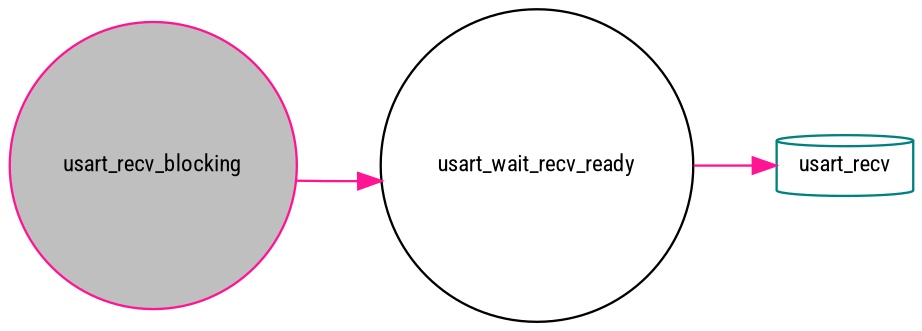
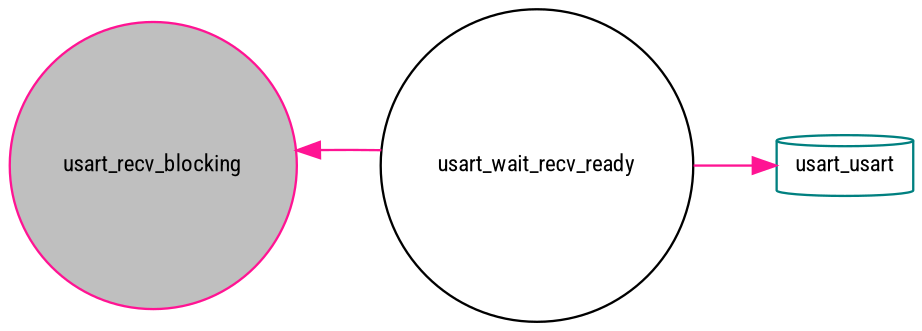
node "usart_recv": label "usart_recv" -> "usart_usart"
edge "usart_recv_blocking" -> "usart_wait_recv_ready": reversed
